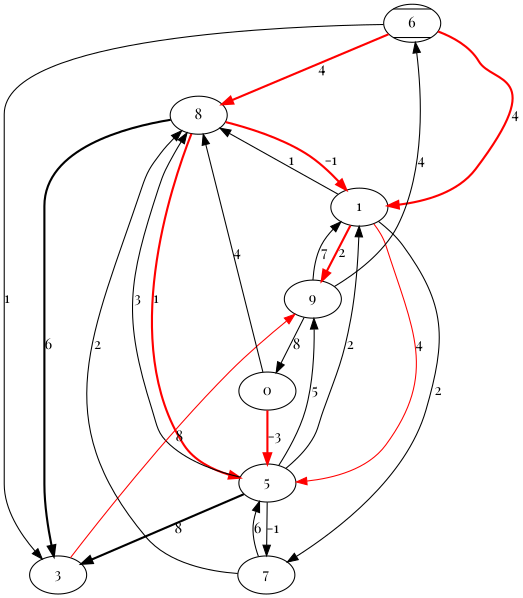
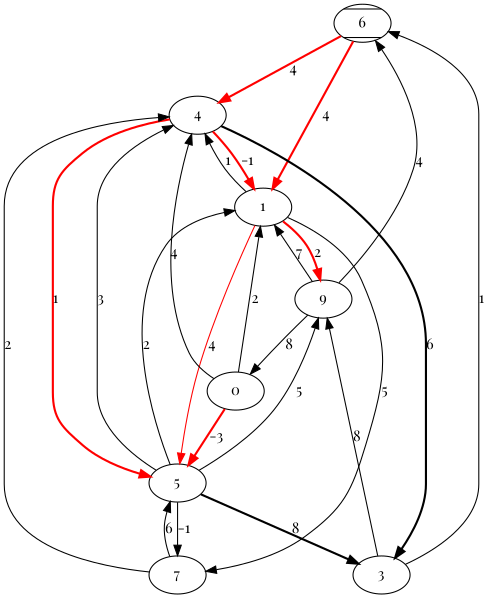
node "8": label "8" -> "4"
edge "6" -> "3": reversed
edge "0" -> "1": added, label "2"
edge "1" -> "7": label "2" -> "5"
edge "3" -> "9": color red -> black
